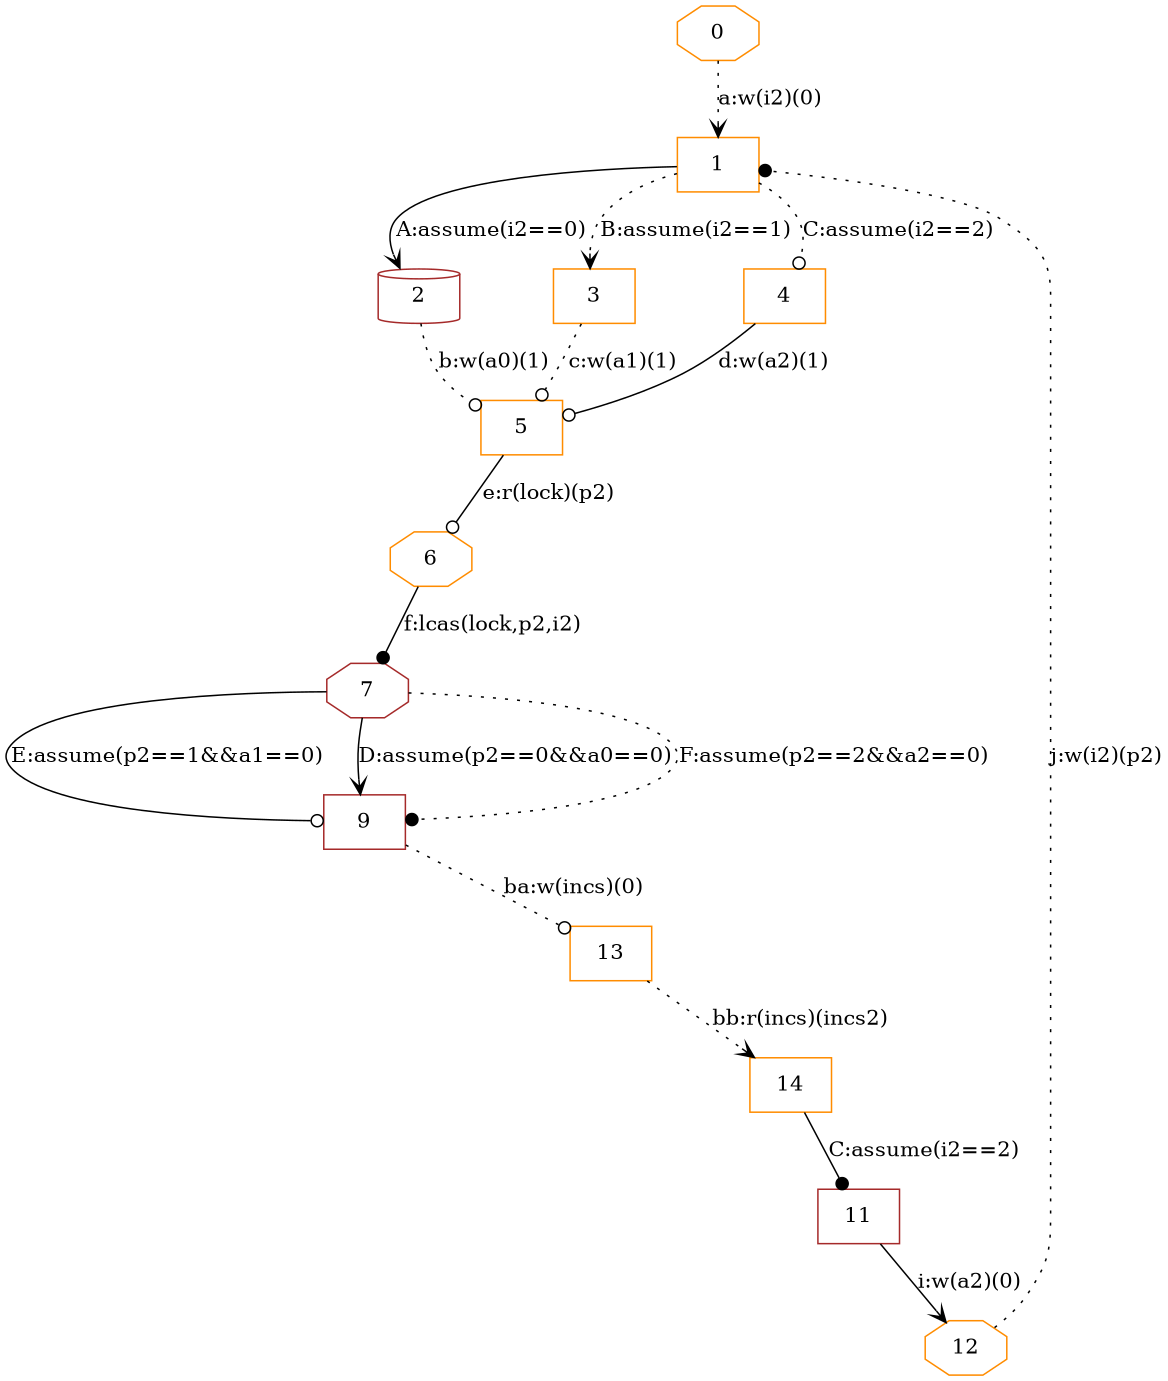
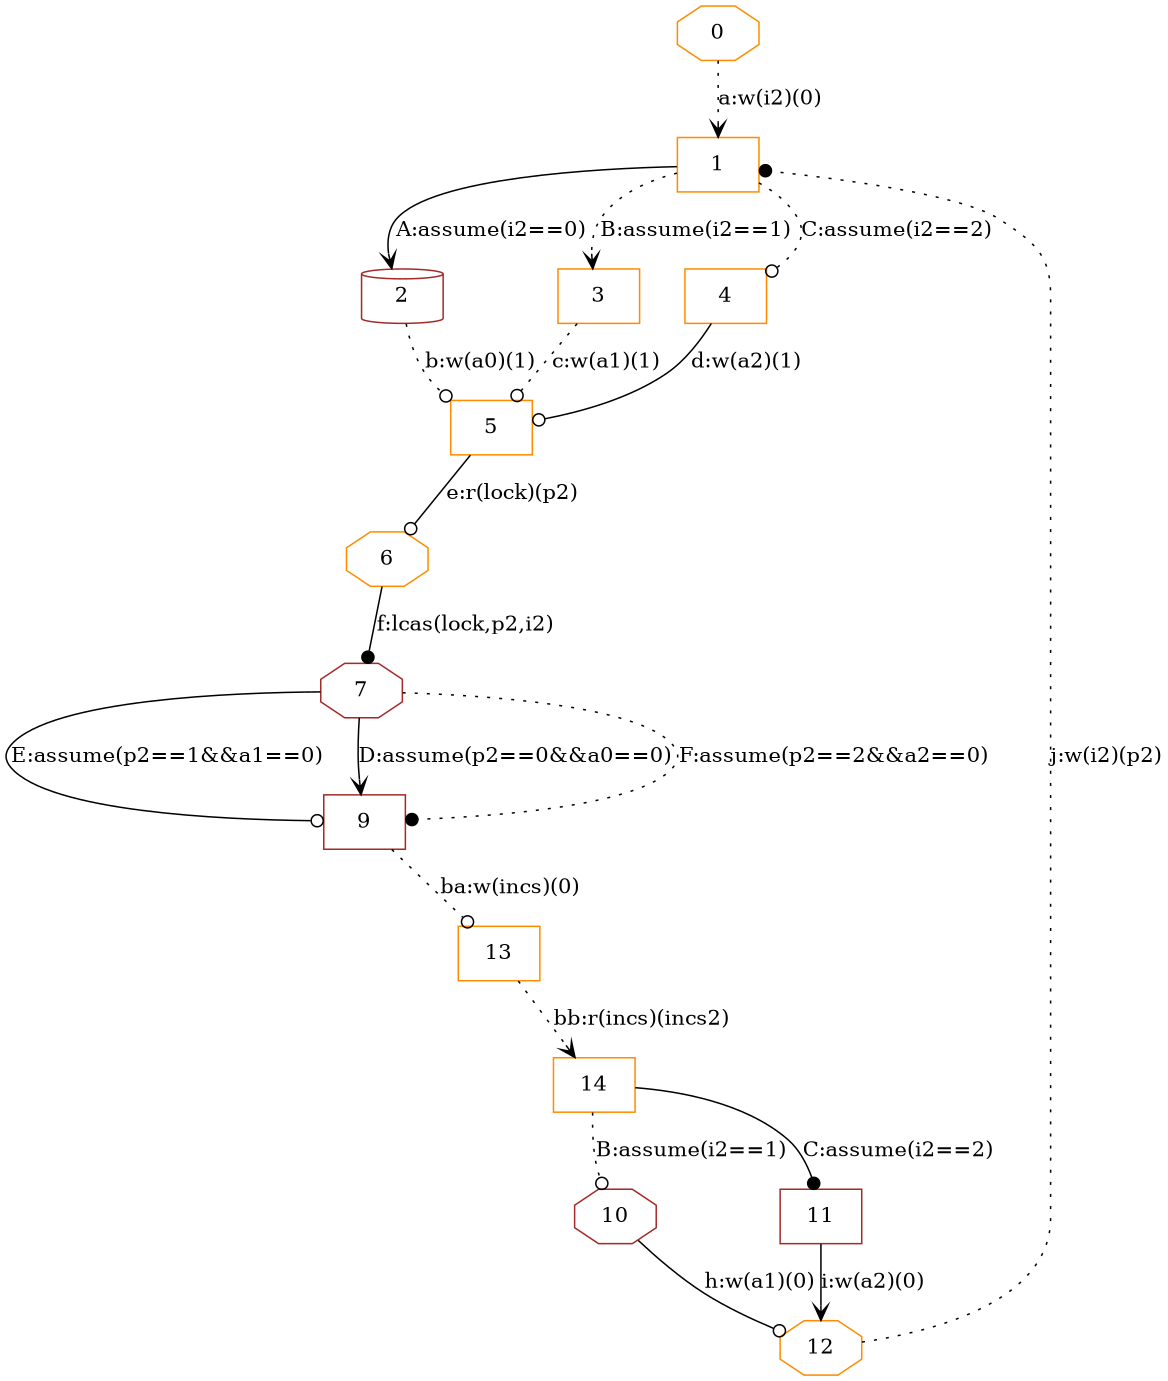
node "10": added
